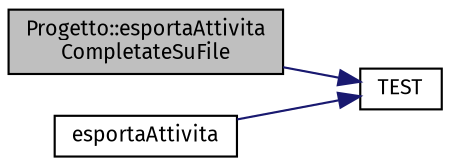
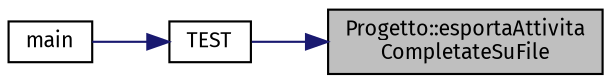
edge "Progetto::esportaAttivita CompletateSuFile" -> "TEST": reversed
node "esportaAttivita": label "esportaAttivita" -> "main"
